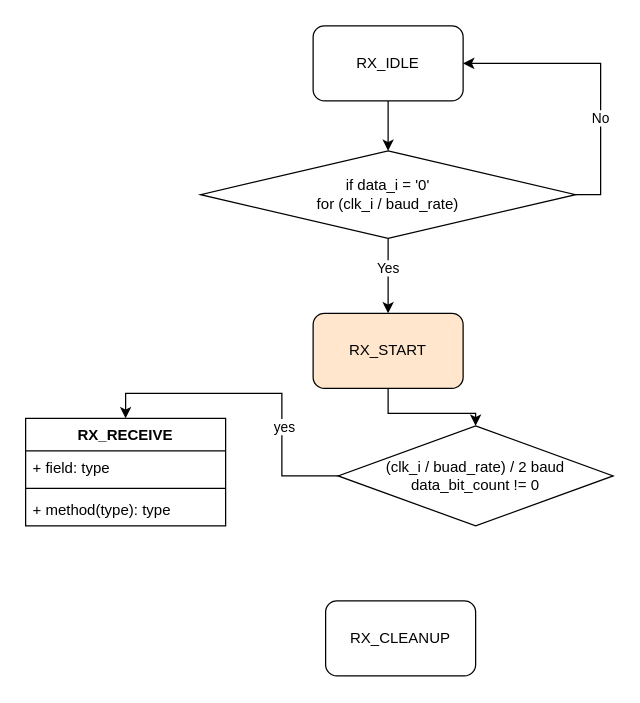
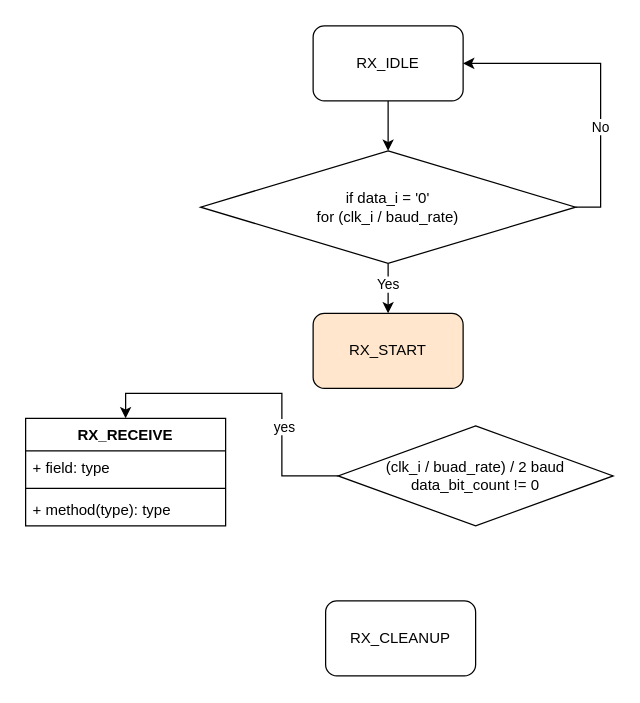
node "if data_i = '0' for (clk_i / baud_rate)": size 375x88 -> 375x113
edge "RX_START" -> "(clk_i / buad_rate) / 2 baud data_bit_count != 0": removed
